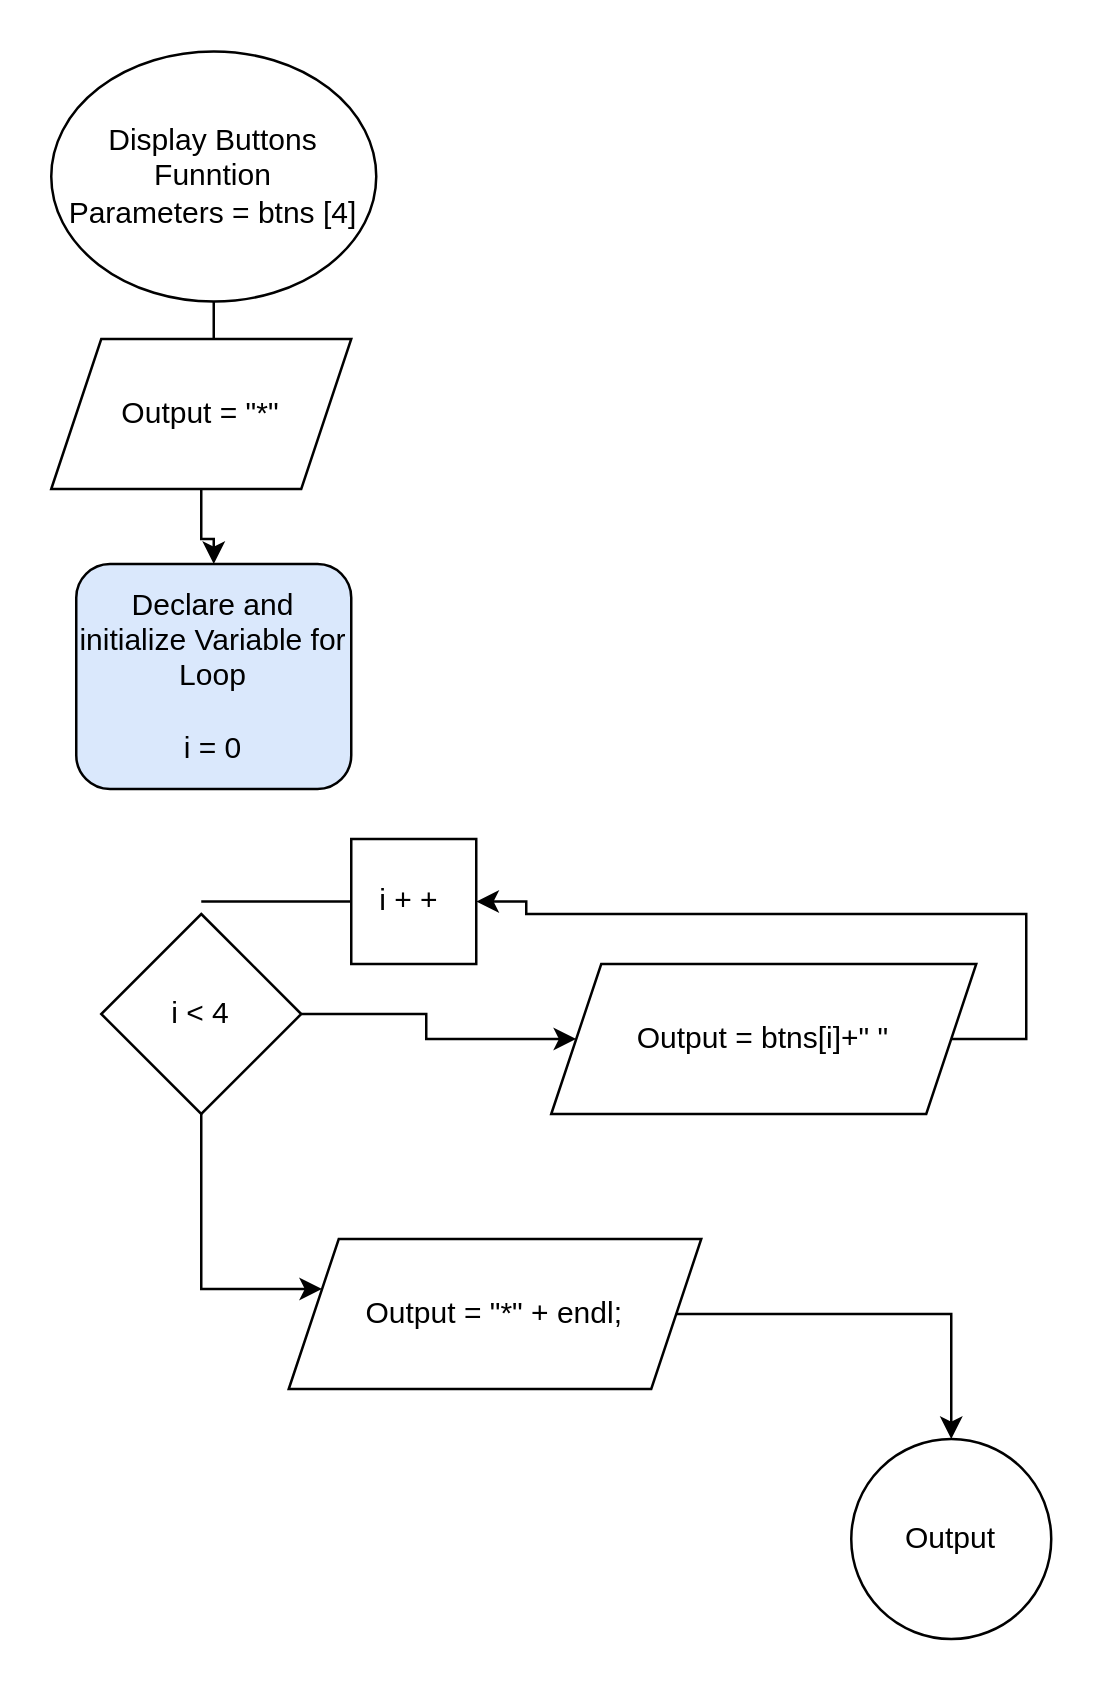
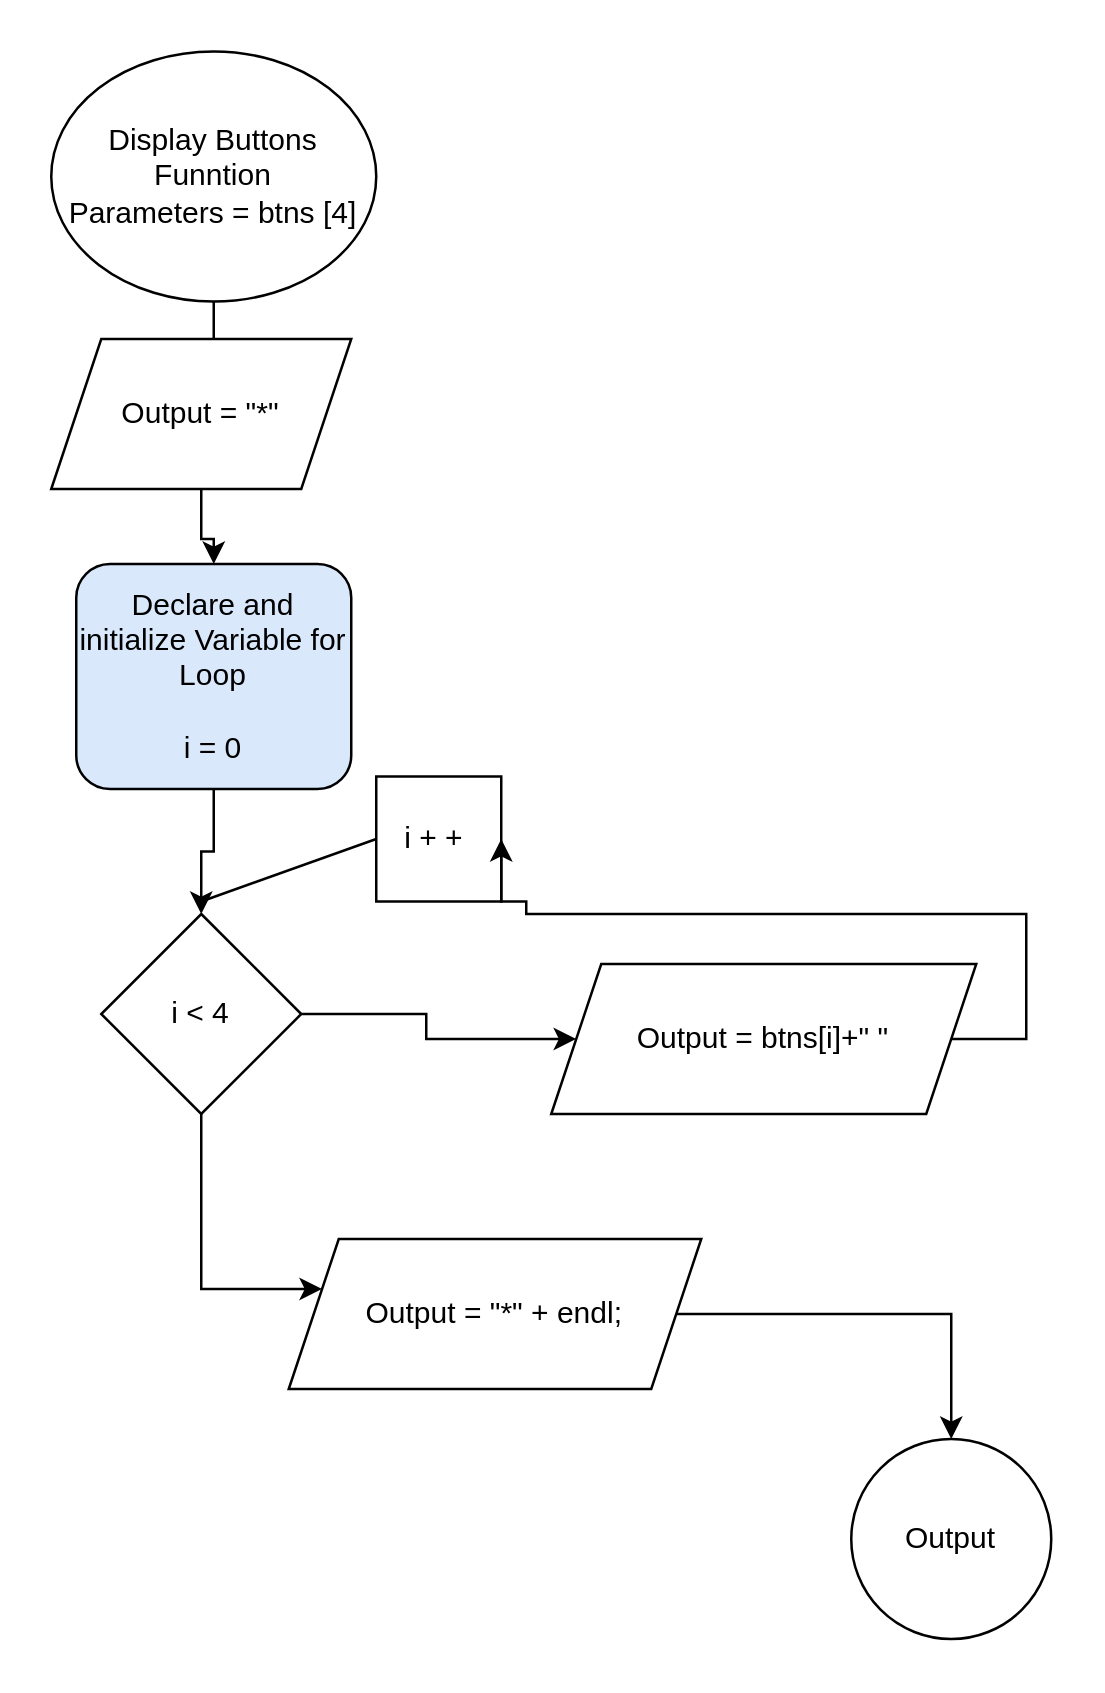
edge "Declare and initialize Variable for Loop i = 0" -> "i < 4": added
node "i + +": moved (414, 901) -> (439, 839)
